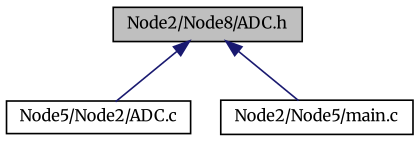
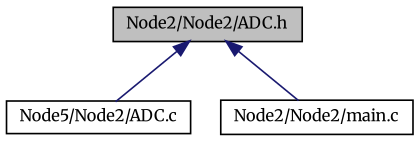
node "Node2/Node8/ADC.h": label "Node2/Node8/ADC.h" -> "Node2/Node2/ADC.h"
node "Node2/Node5/main.c": label "Node2/Node5/main.c" -> "Node2/Node2/main.c"
